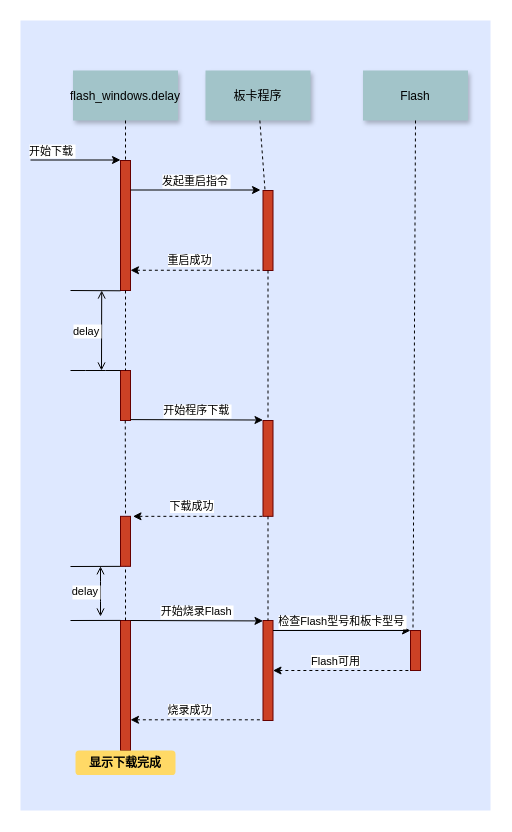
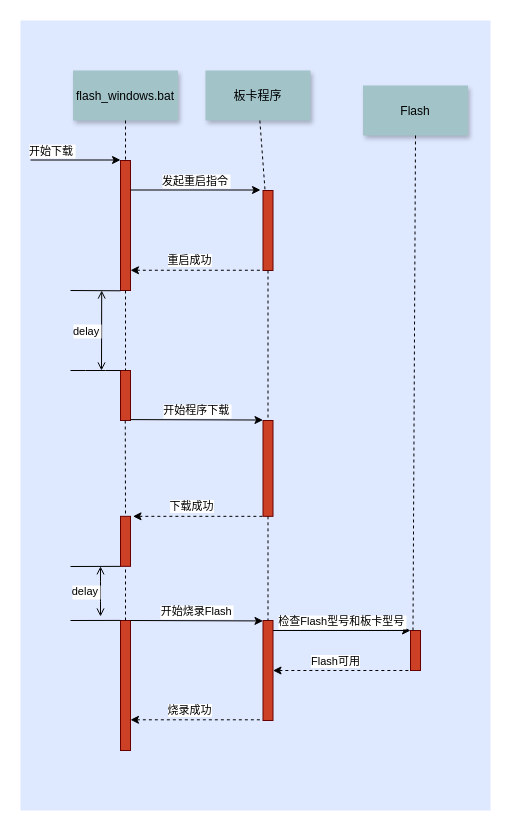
node "flash_windows.delay": label "flash_windows.delay" -> "flash_windows.bat"
node "Flash": moved (416, 96) -> (416, 111)
node "显示下载完成": removed
